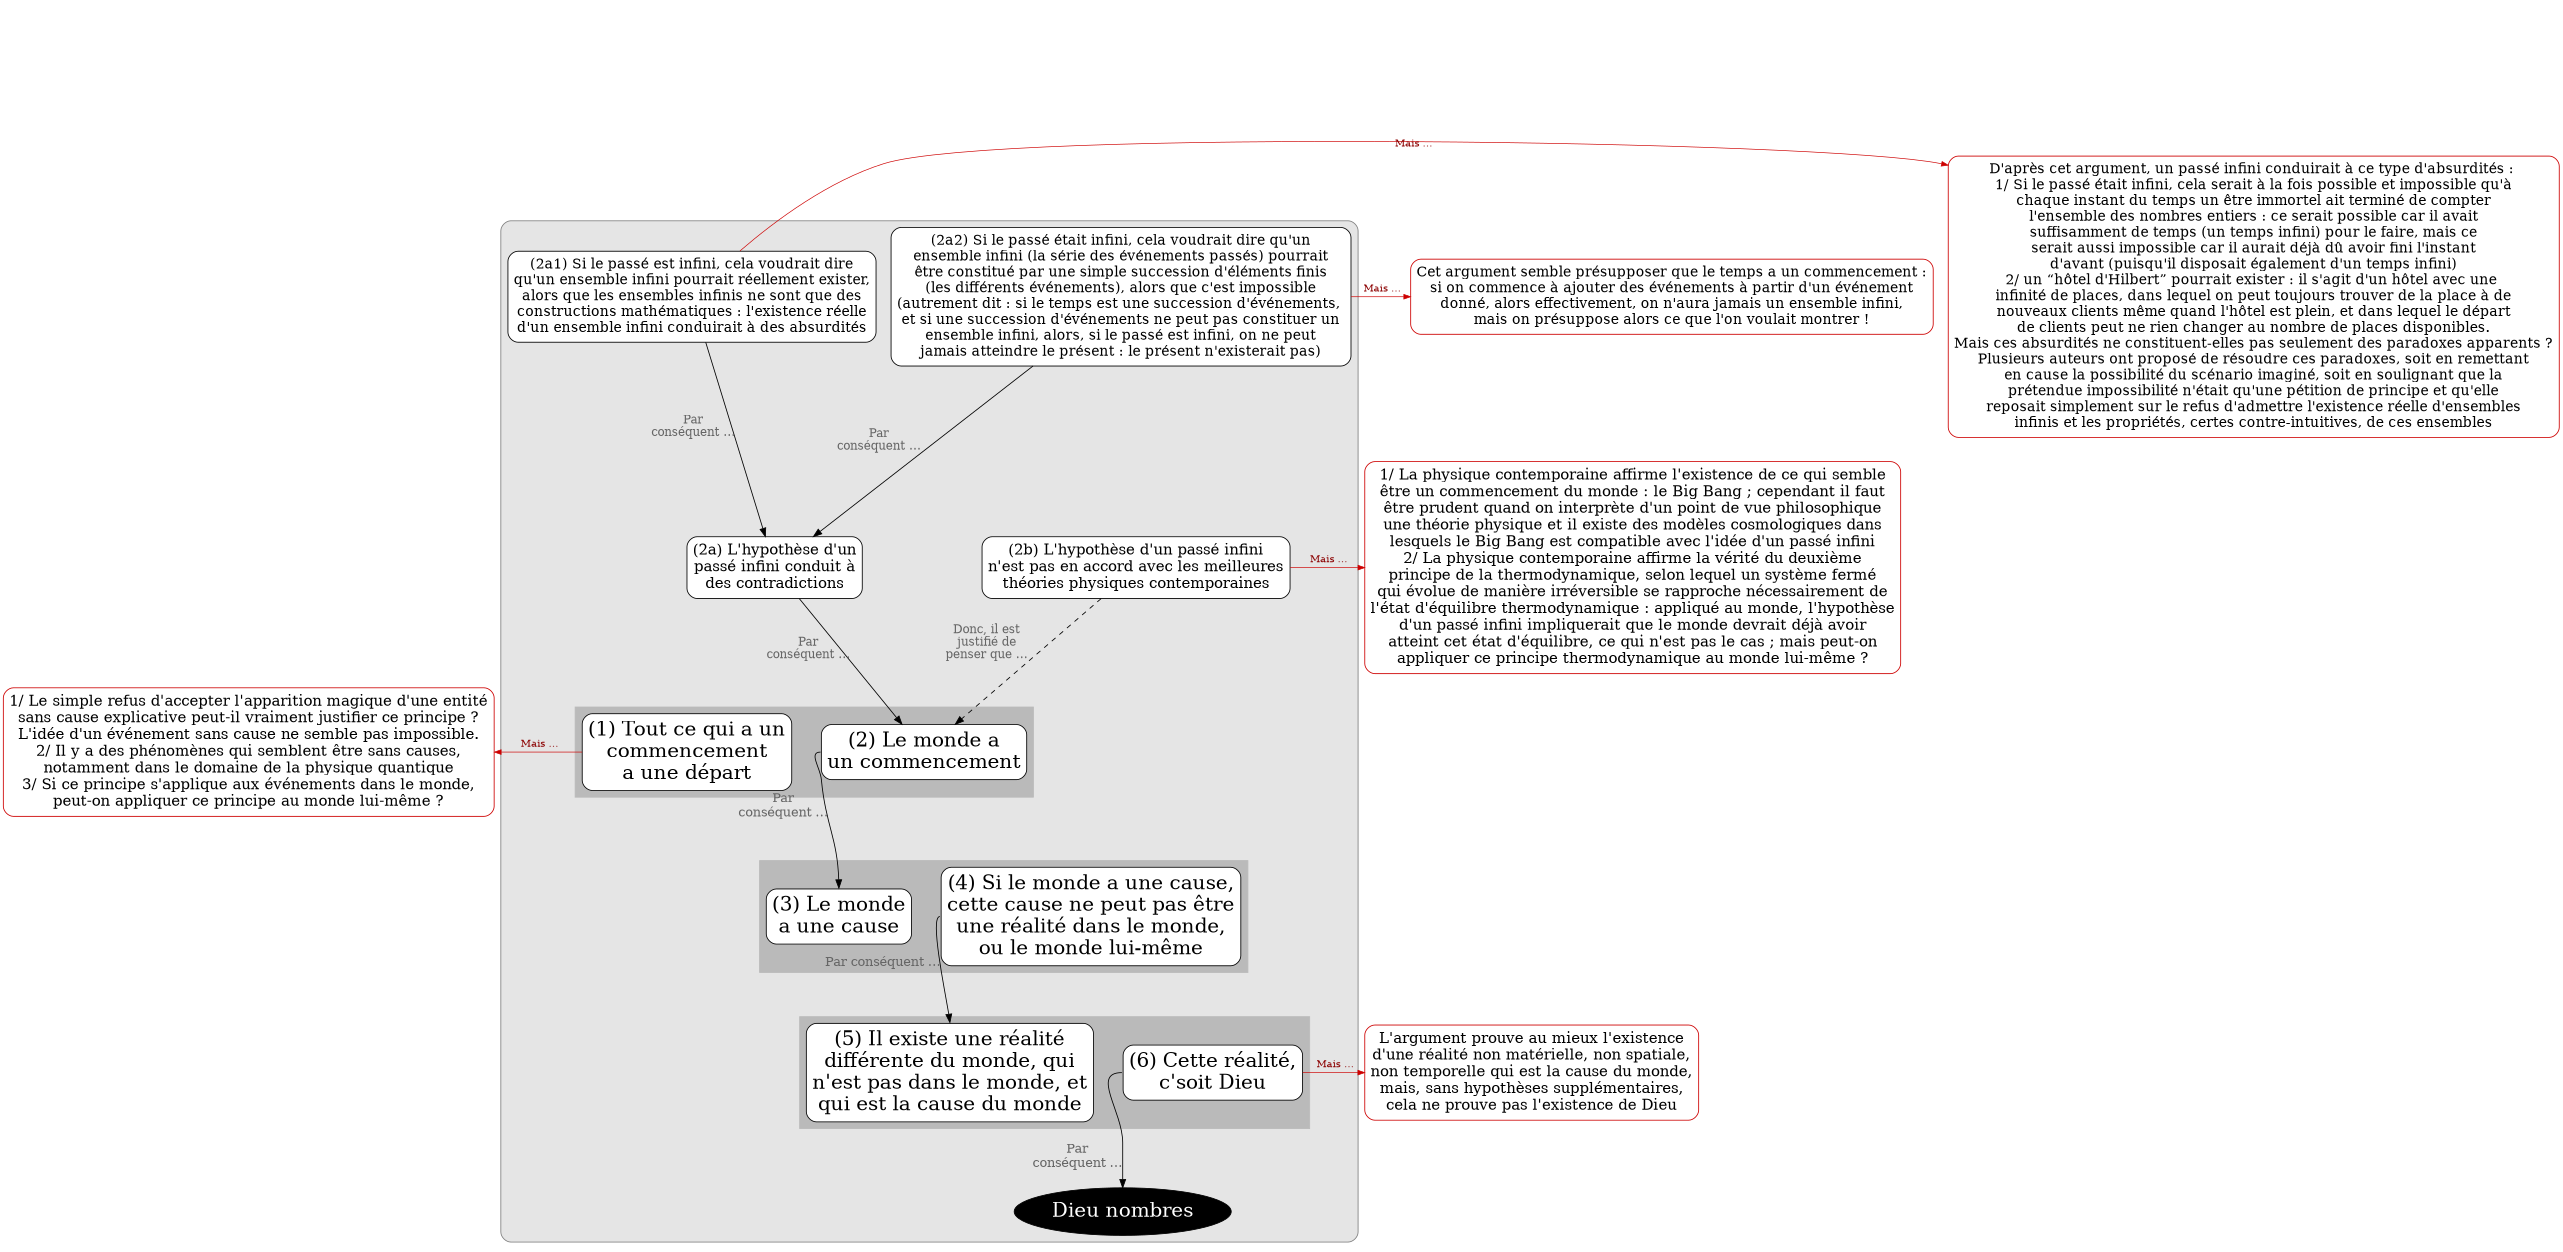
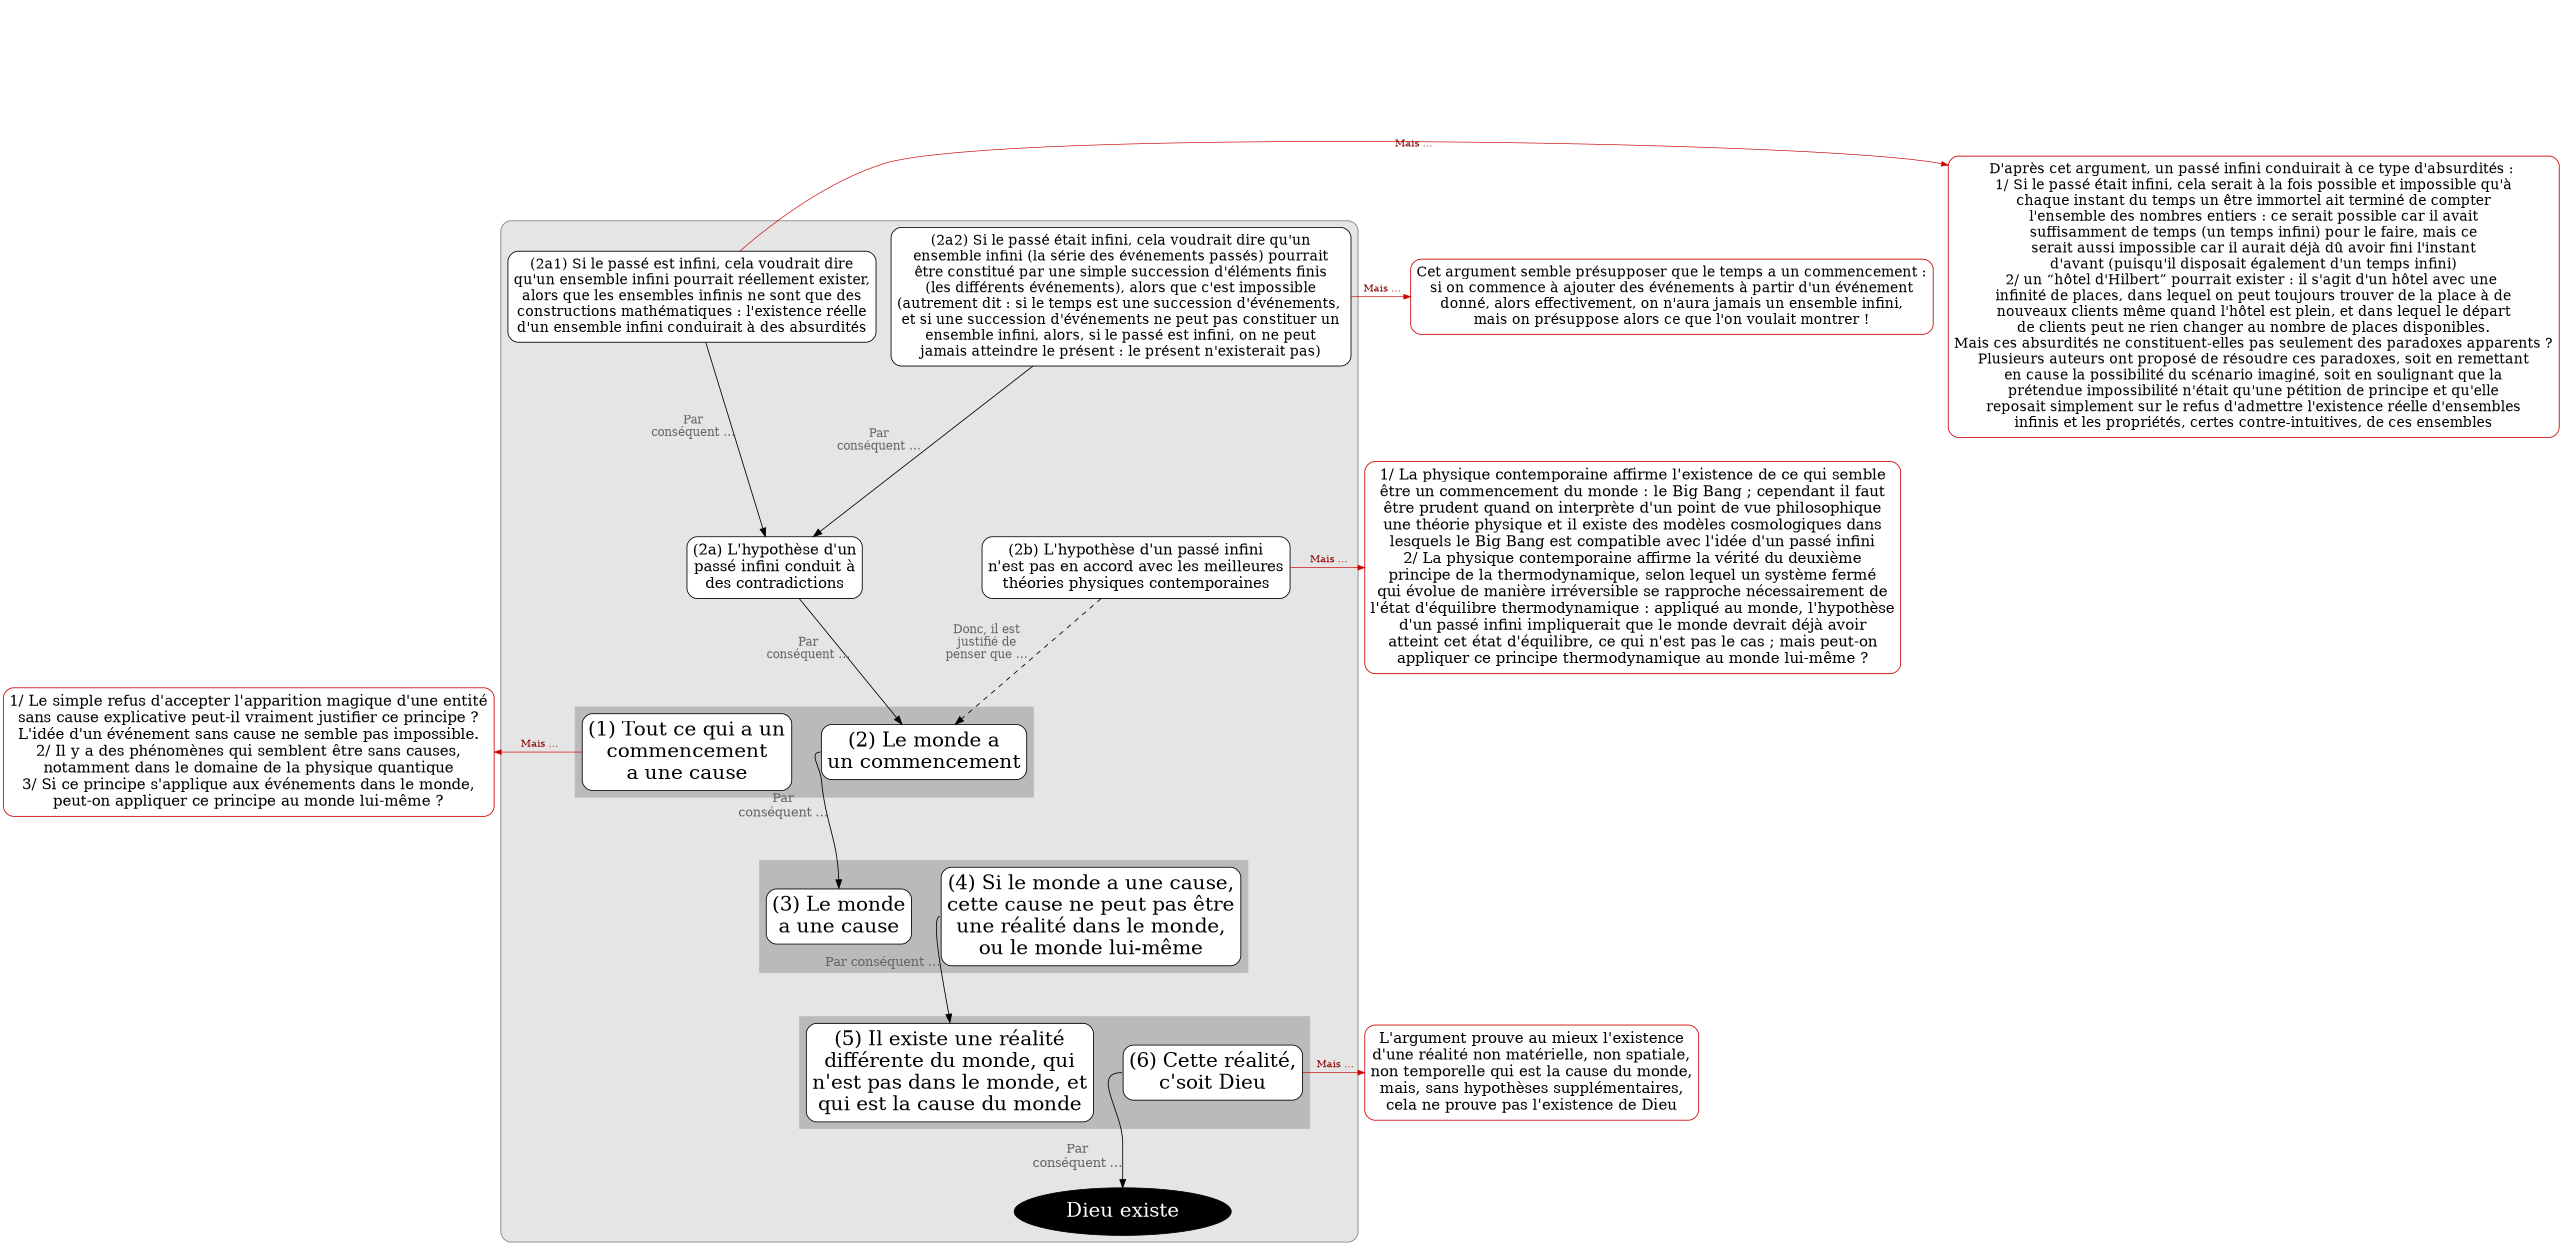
node "(1) Tout ce qui a un commencement a une départ": label "(1) Tout ce qui a un commencement a une départ" -> "(1) Tout ce qui a un commencement a une cause"
node "Dieu nombres": label "Dieu nombres" -> "Dieu existe"
